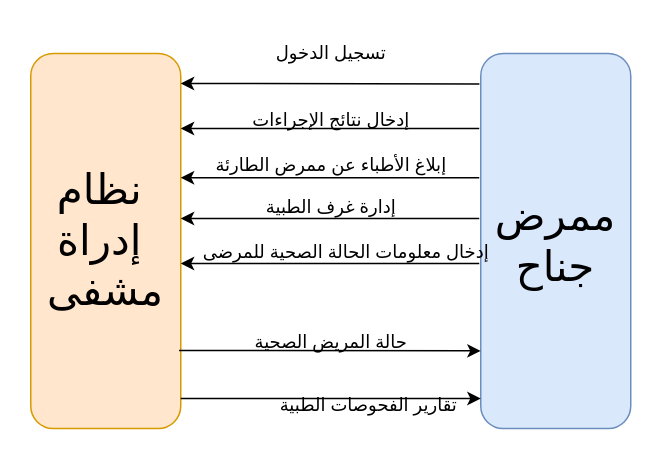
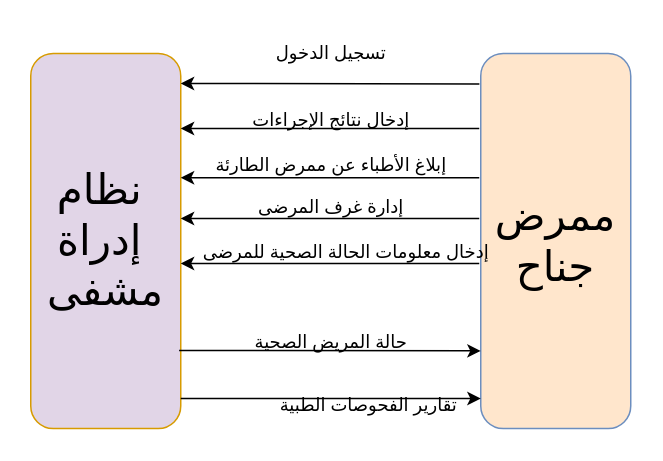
node "إدارة غرف الطبية": label "إدارة غرف الطبية" -> "إدارة غرف المرضى"
node "نظام إدراة مشفى": fillcolor #ffe6cc -> #e1d5e7
node "ممرض جناح": fillcolor #dae8fc -> #ffe6cc
